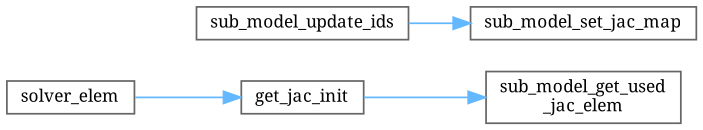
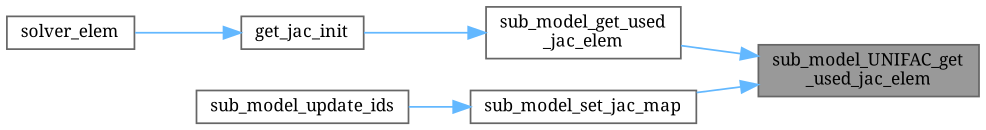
node "sub_model_UNIFAC_get _used_jac_elem": added
